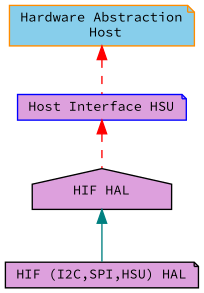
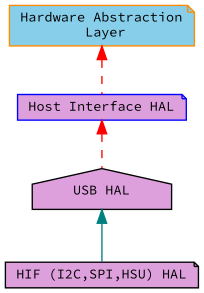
node "Hardware Abstraction Host": label "Hardware Abstraction Host" -> "Hardware Abstraction Layer"
node "Host Interface HSU": label "Host Interface HSU" -> "Host Interface HAL"
node "HIF HAL": label "HIF HAL" -> "USB HAL"
